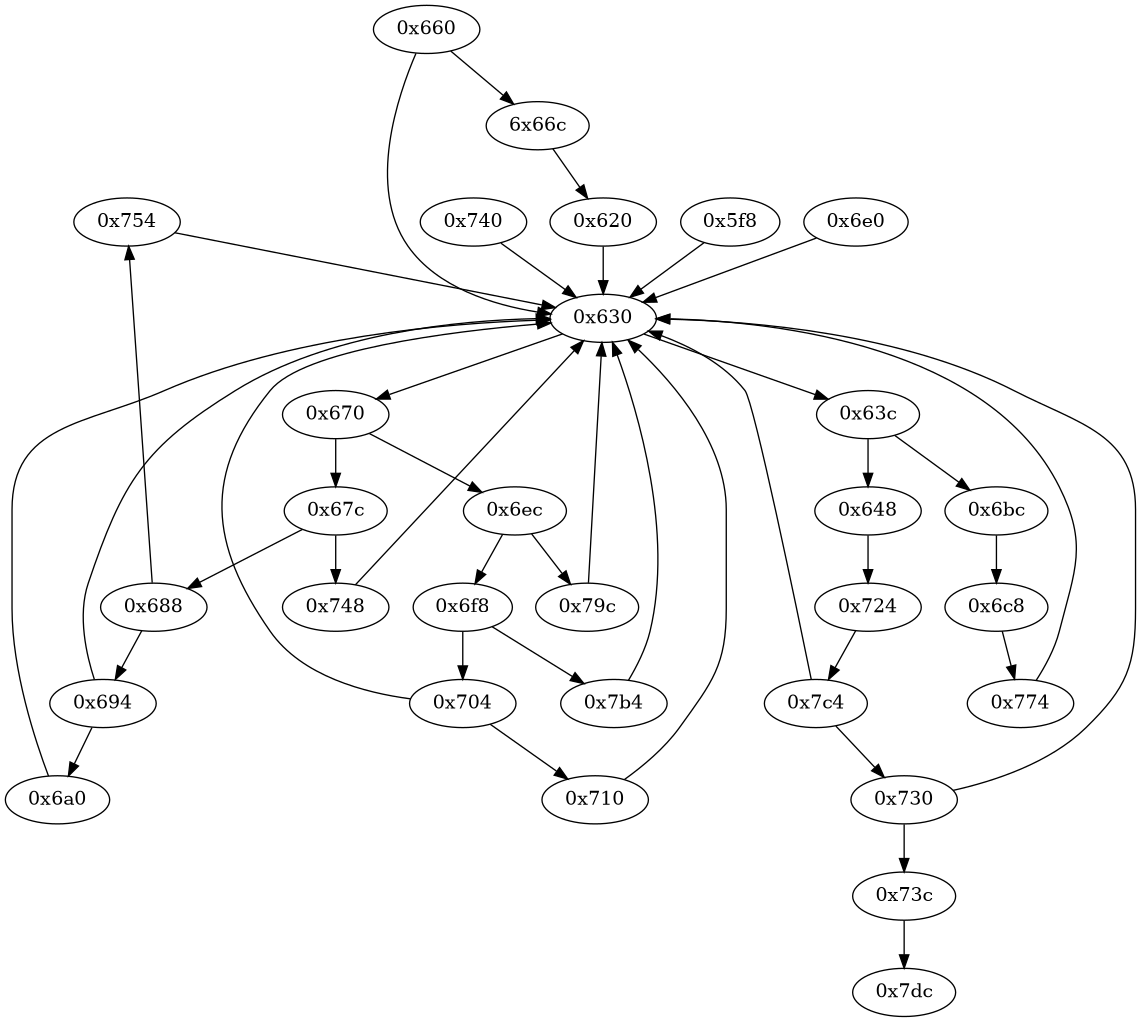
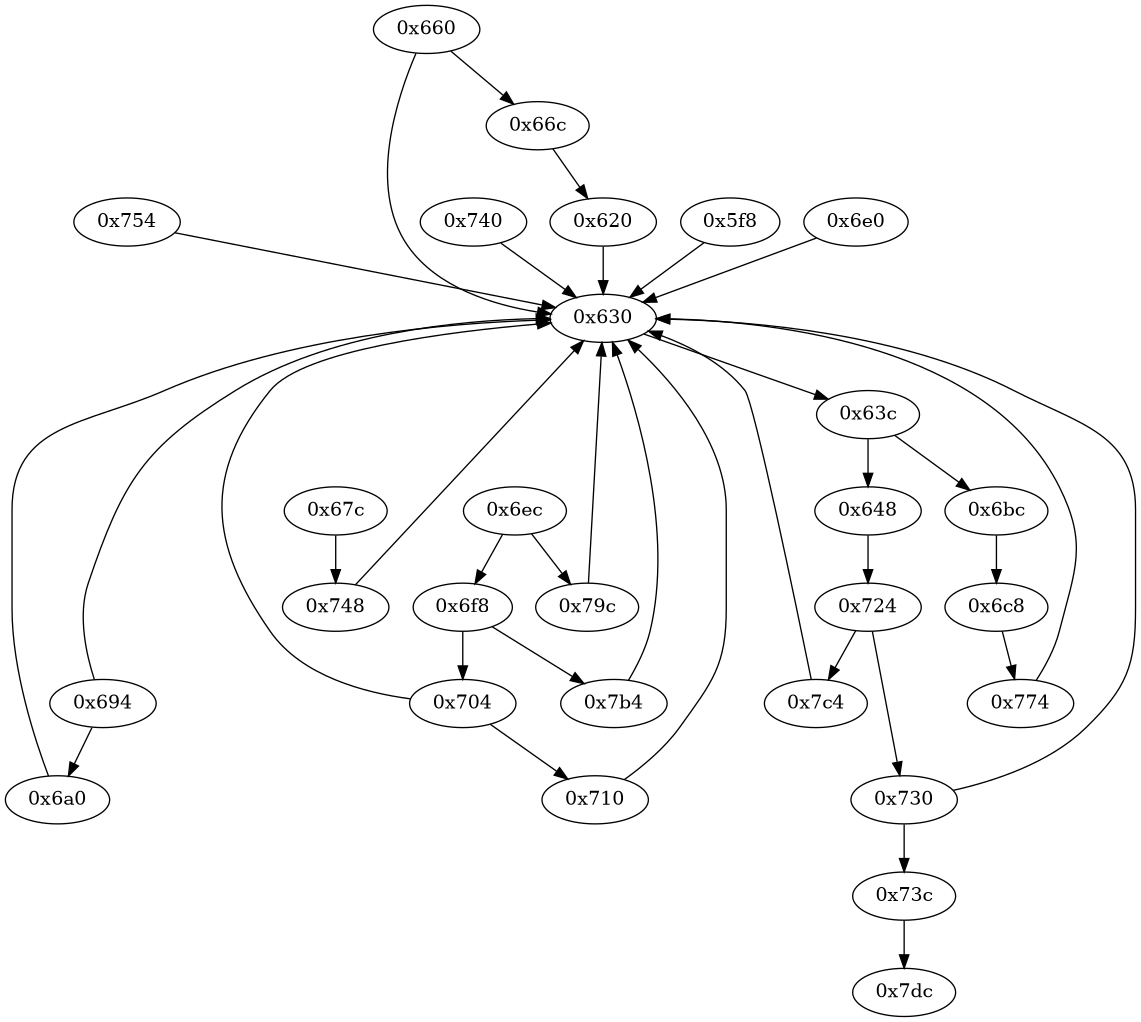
node "6x66c": label "6x66c" -> "0x66c"
node "0x670": removed
node "0x688": removed
edge "0x7c4" -> "0x730": now "0x724" -> "0x730"
